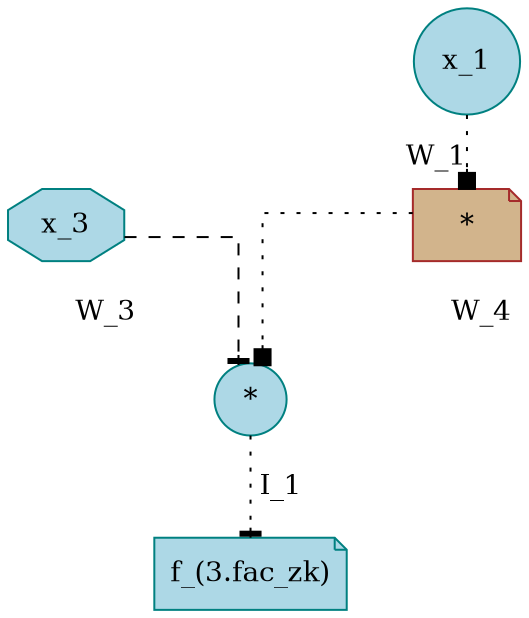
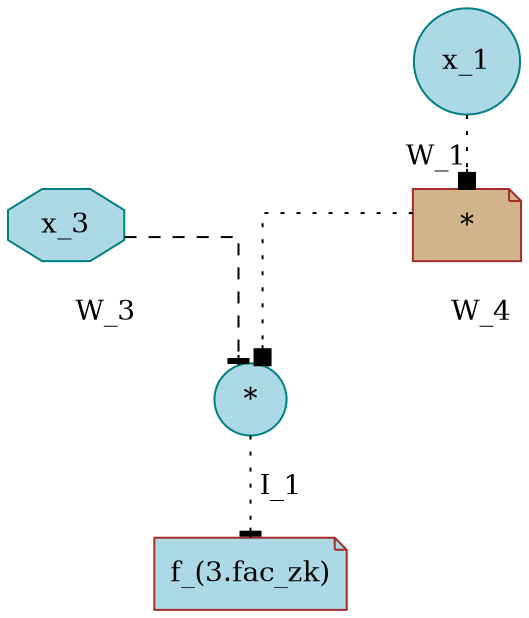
node "f_(3.fac_zk)": color teal -> brown
